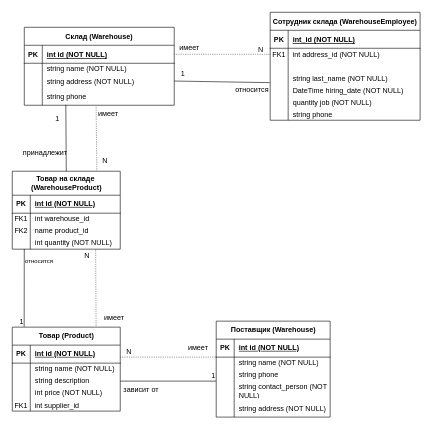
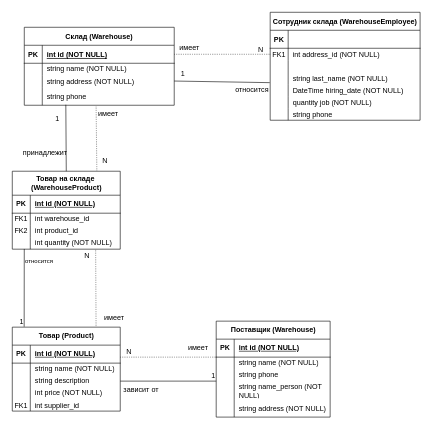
node "int_id (NOT NULL)": removed
node "name product_id": label "name product_id" -> "int product_id"
node "string contact_person (NOT NULL)": label "string contact_person (NOT NULL)" -> "string name_person (NOT NULL)"
